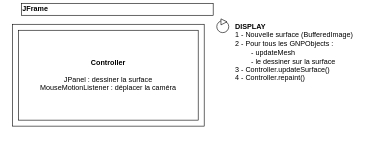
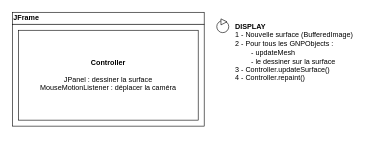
node "JFrame": moved (117, 9) -> (108, 18)
